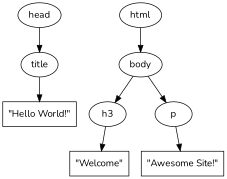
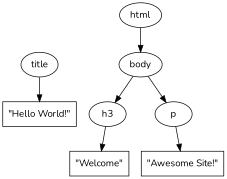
node "head": removed
